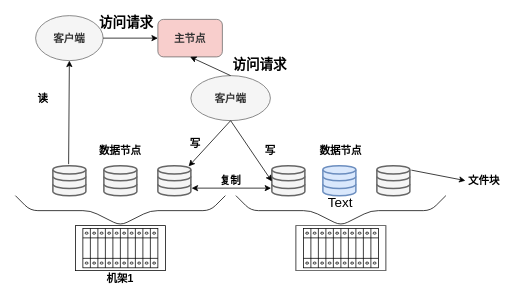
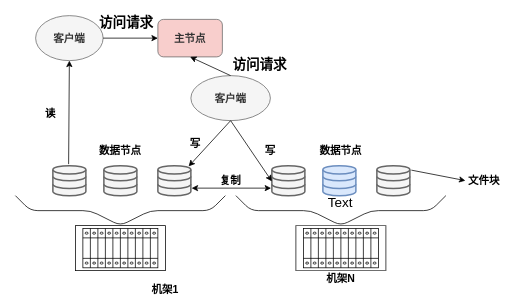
node "读": moved (43, 98) -> (51, 113)
node "机架1": moved (120, 278) -> (165, 289)
node "机架N": added
